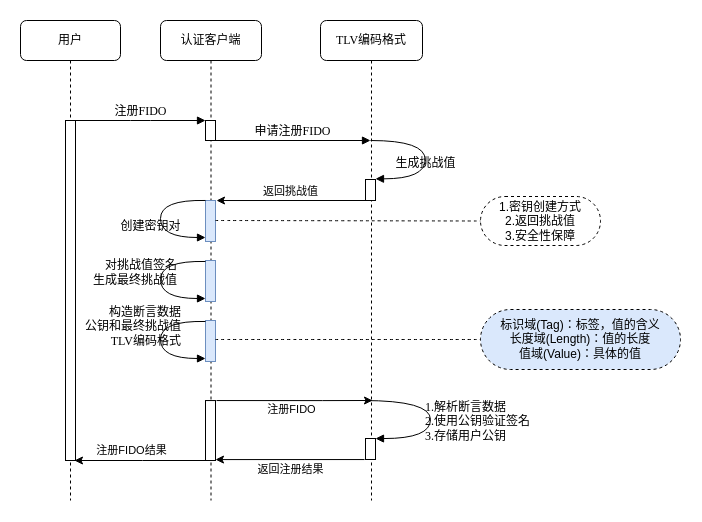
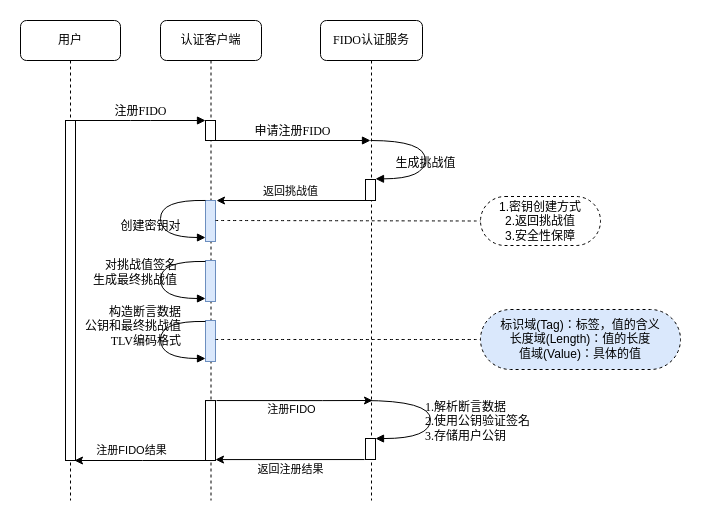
node "TLV编码格式": label "TLV编码格式" -> "FIDO认证服务"
